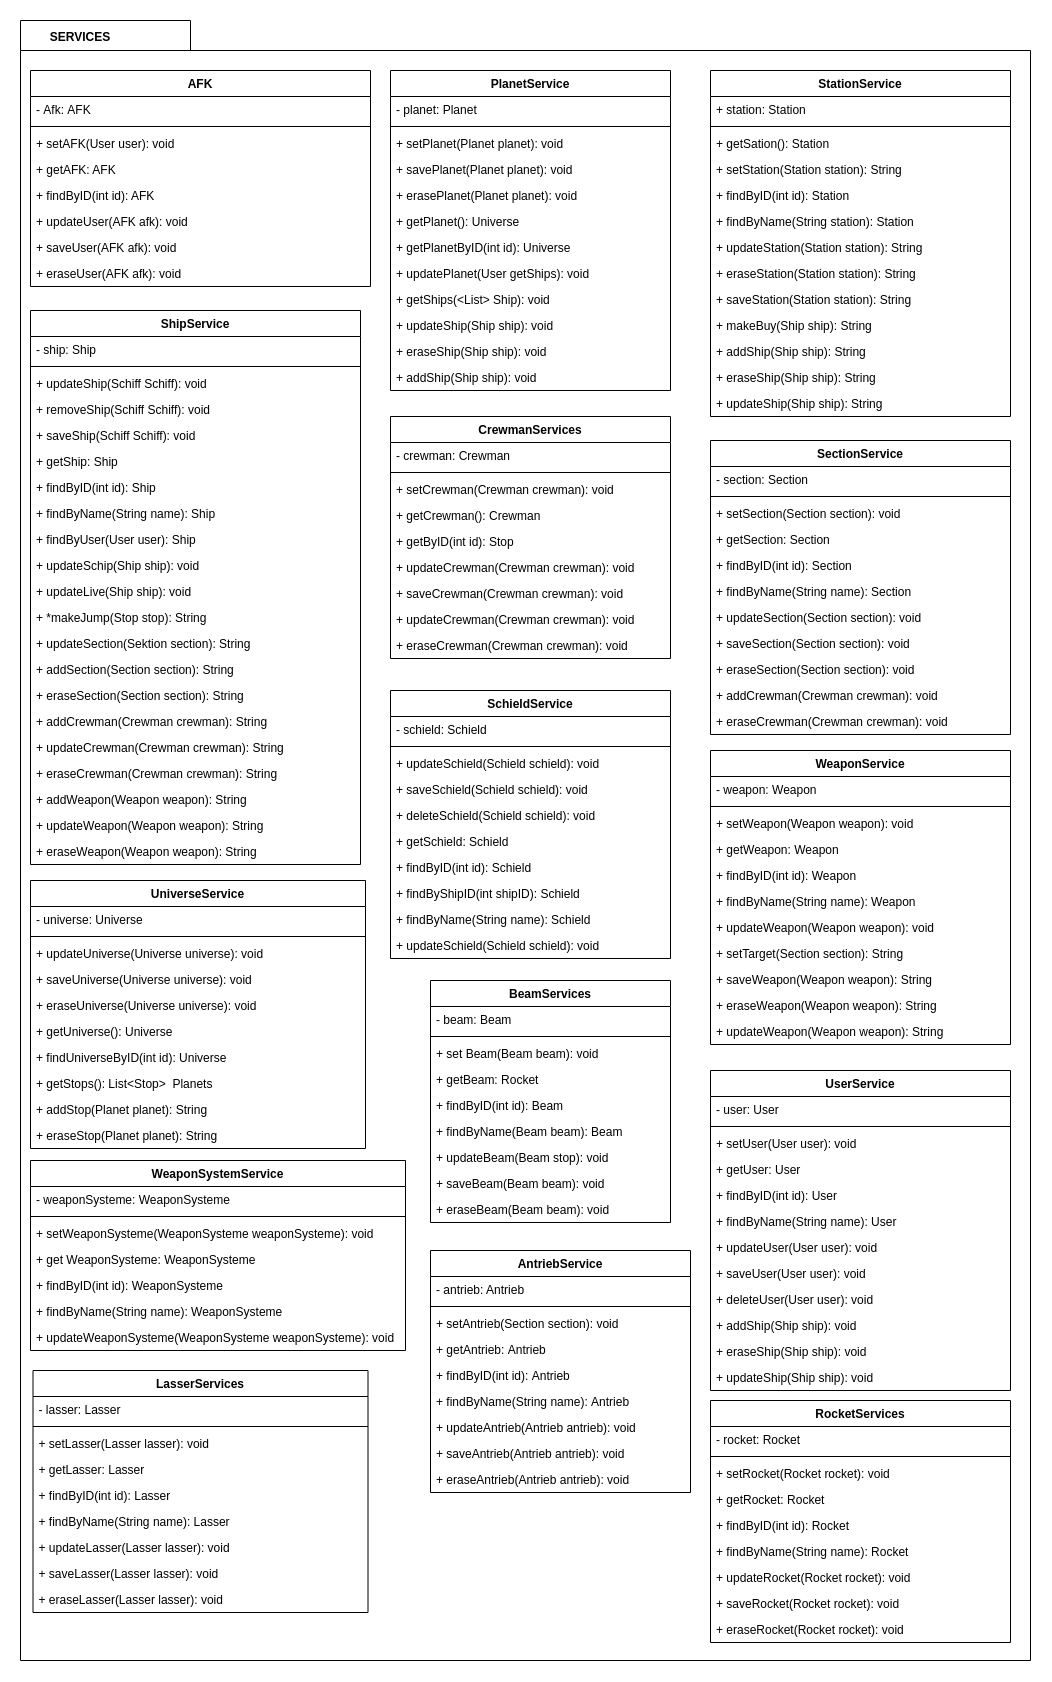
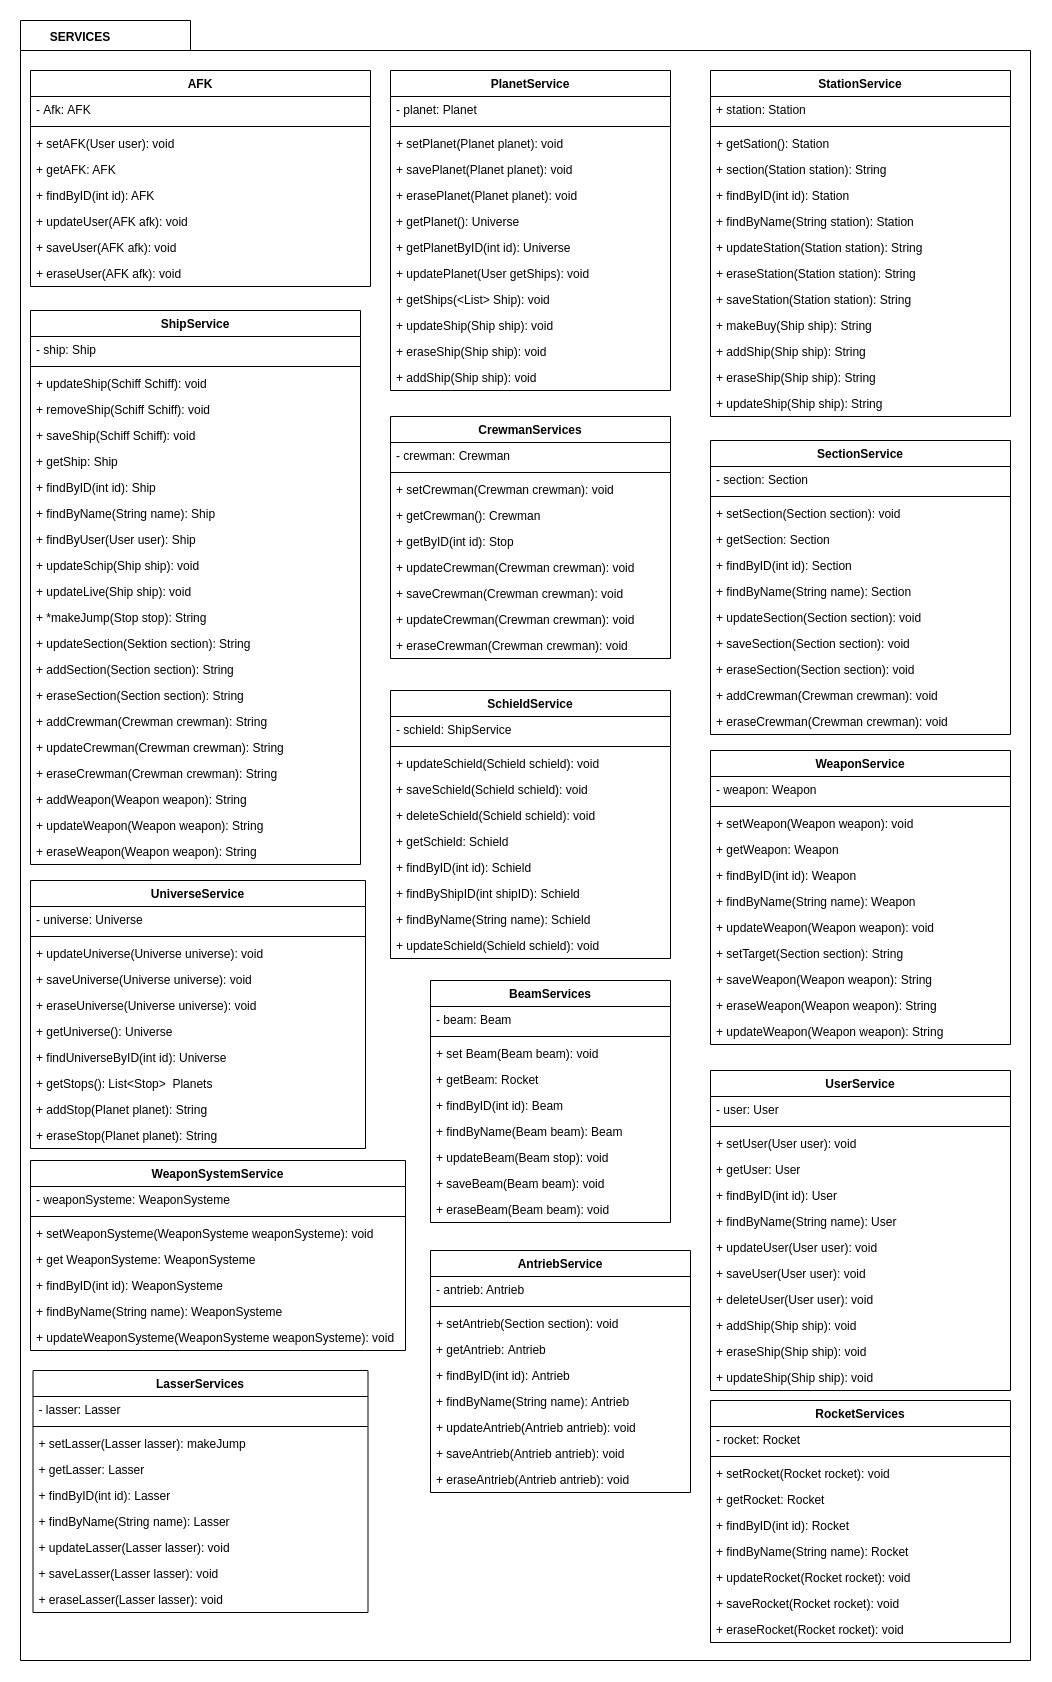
node "+ setStation(Station station): String": label "+ setStation(Station station): String" -> "+ section(Station station): String"
node "- schield: Schield": label "- schield: Schield" -> "- schield: ShipService"
node "+ setLasser(Lasser lasser): void": label "+ setLasser(Lasser lasser): void" -> "+ setLasser(Lasser lasser): makeJump"
